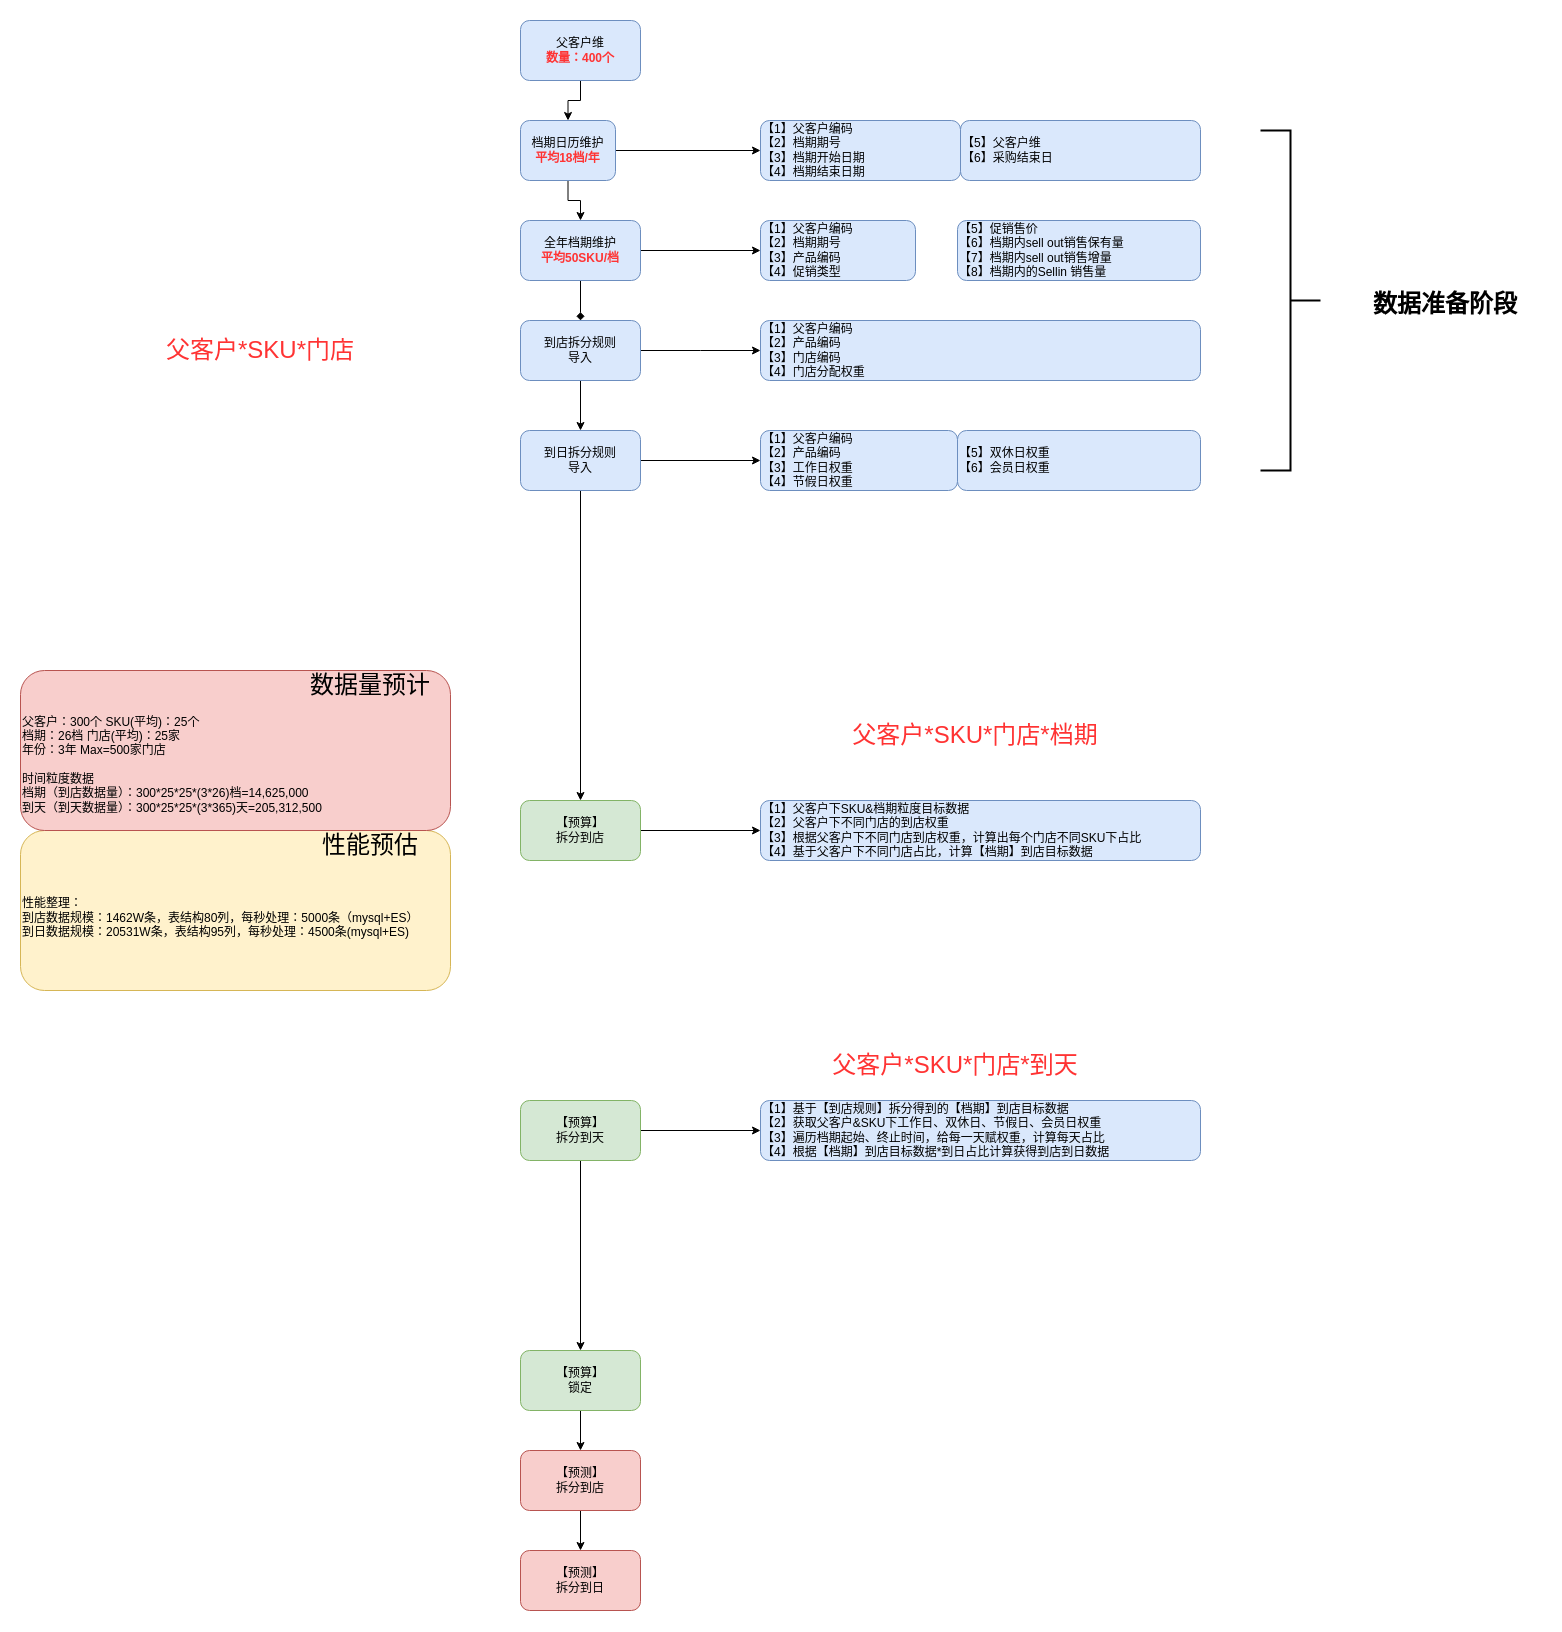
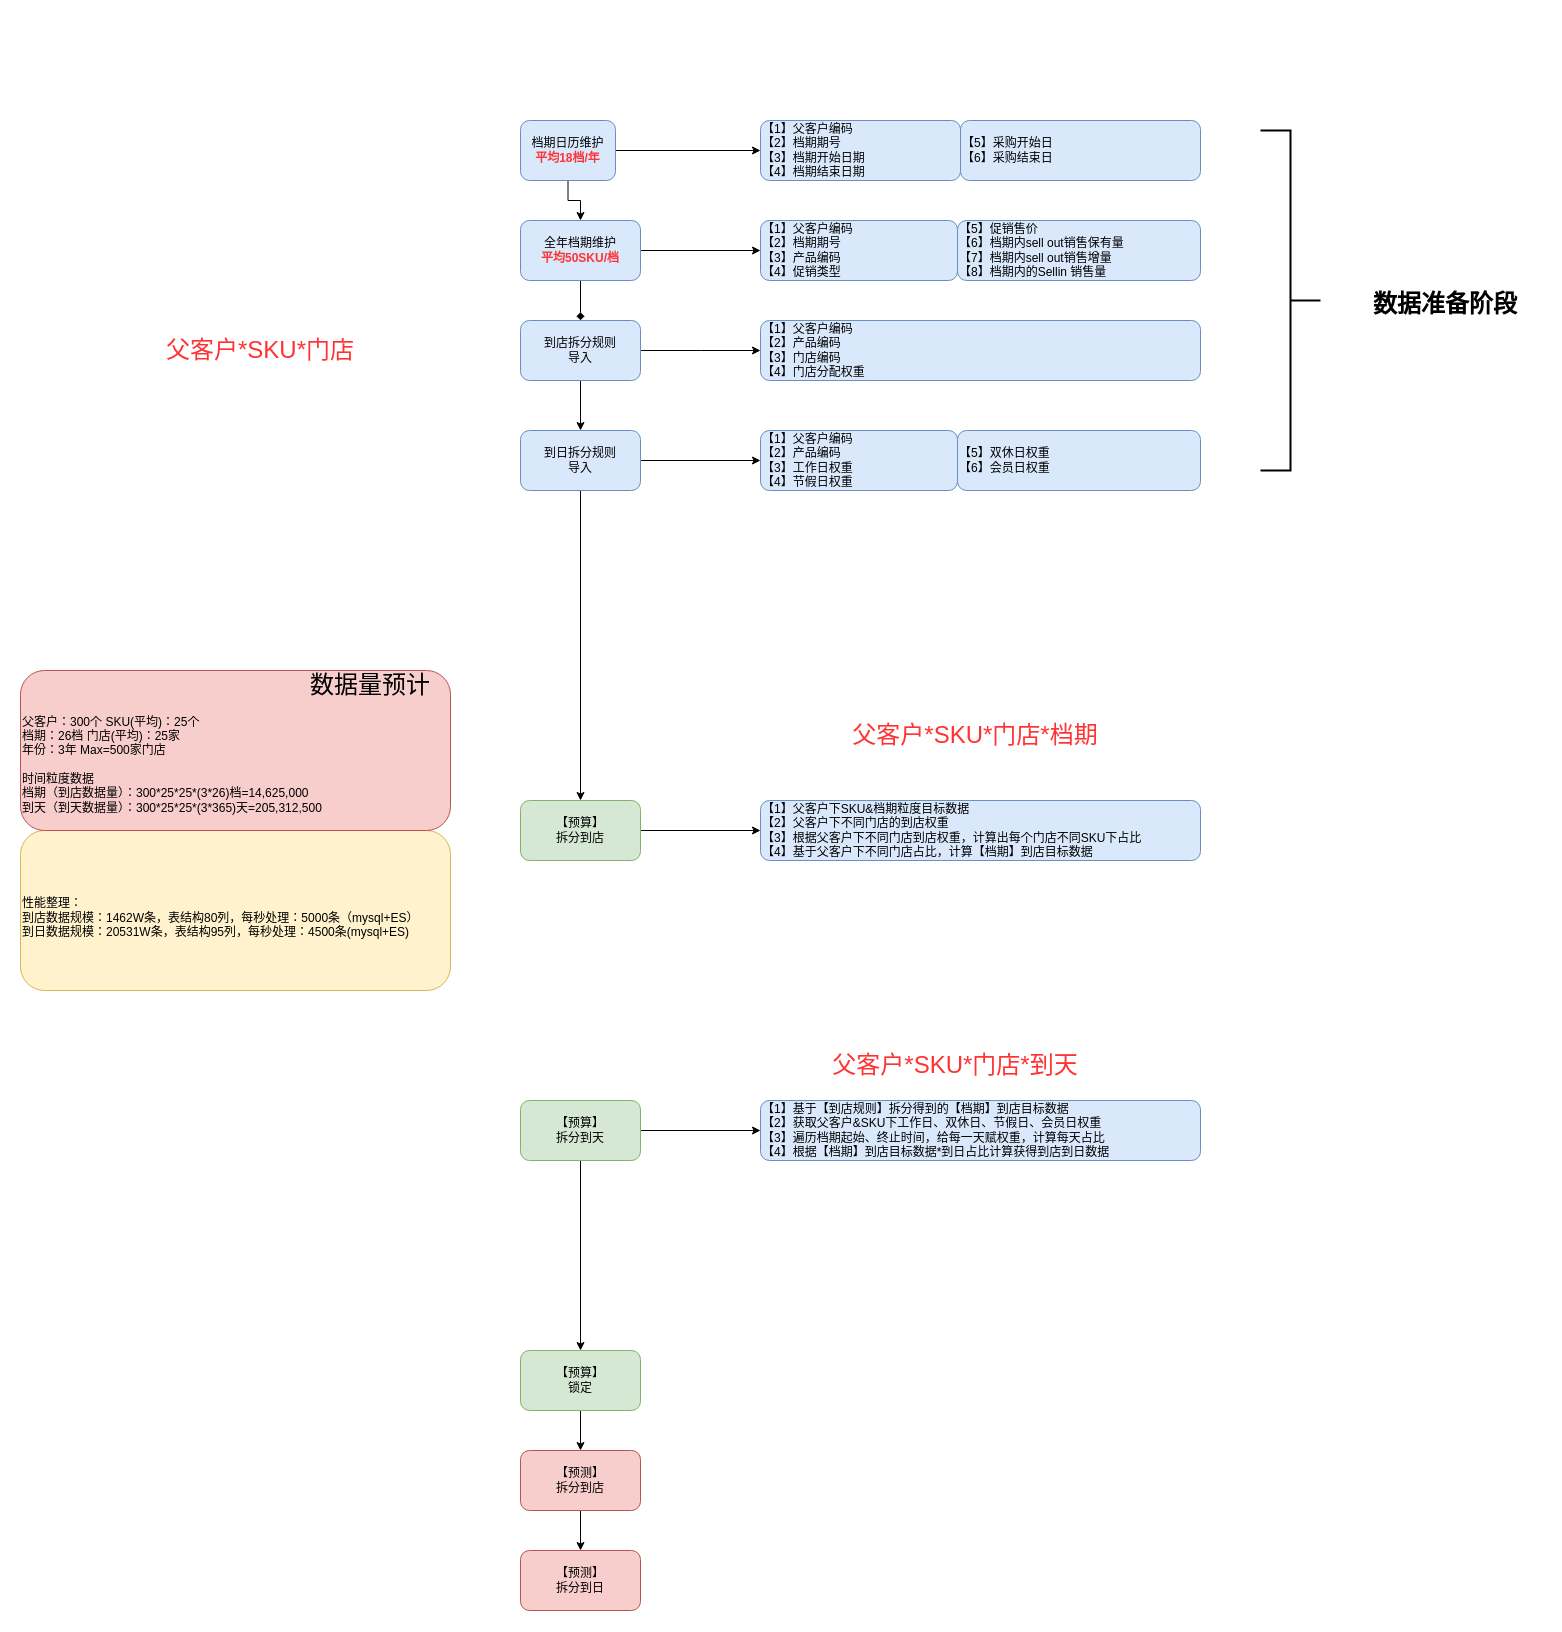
node "父客户维 数量：400个": removed
edge "父客户维 数量：400个" -> "档期日历维护 平均18档/年": removed
node "【5】父客户维 【6】采购结束日": label "【5】父客户维 【6】采购结束日" -> "【5】采购开始日 【6】采购结束日"
node "【1】父客户编码 【2】档期期号 【3】产品编码 【4】促销类型": size 155x60 -> 197x60
node "性能预估": removed
